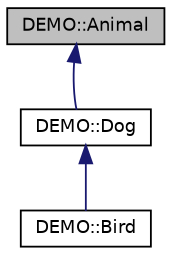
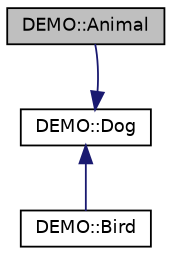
edge "DEMO::Dog" -> "DEMO::Animal": reversed
